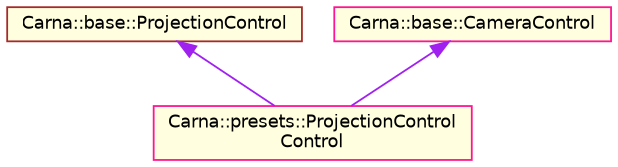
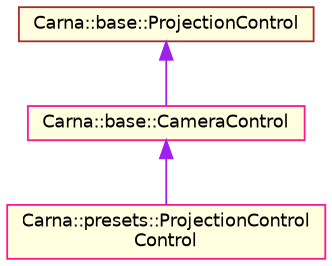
edge "Carna::presets::ProjectionControl Control" -> "Carna::base::ProjectionControl": now "Carna::base::CameraControl" -> "Carna::base::ProjectionControl"
